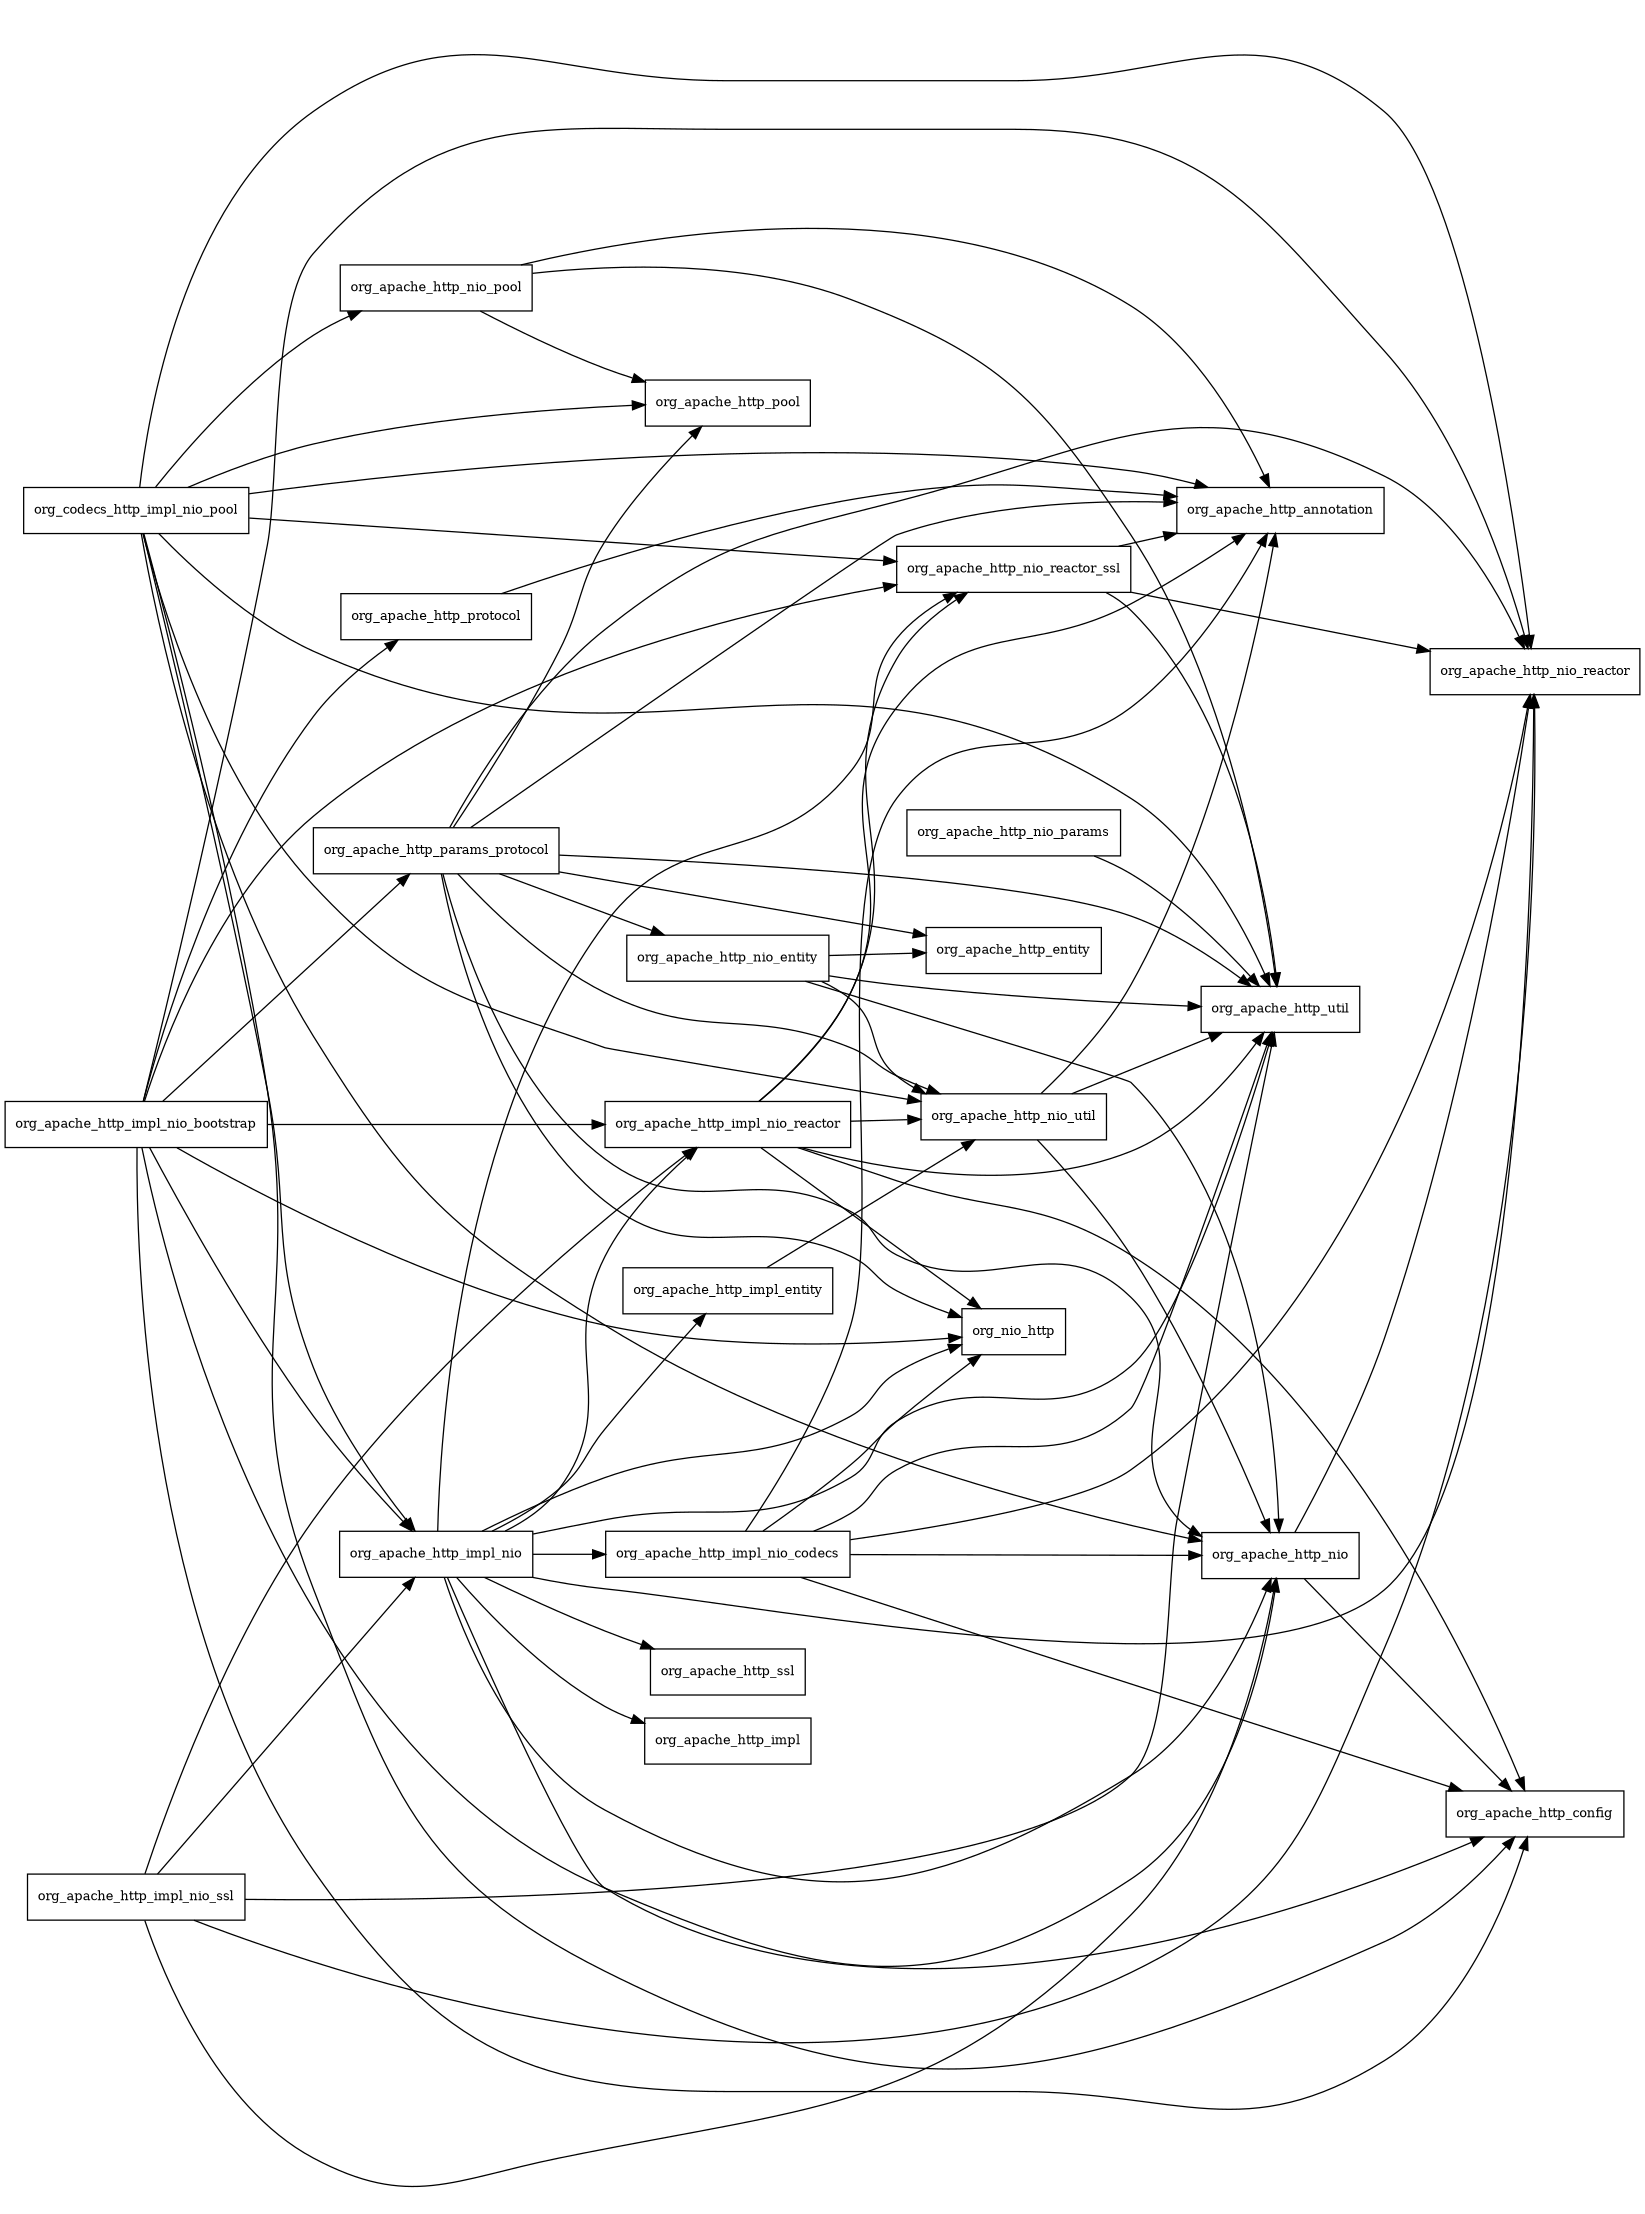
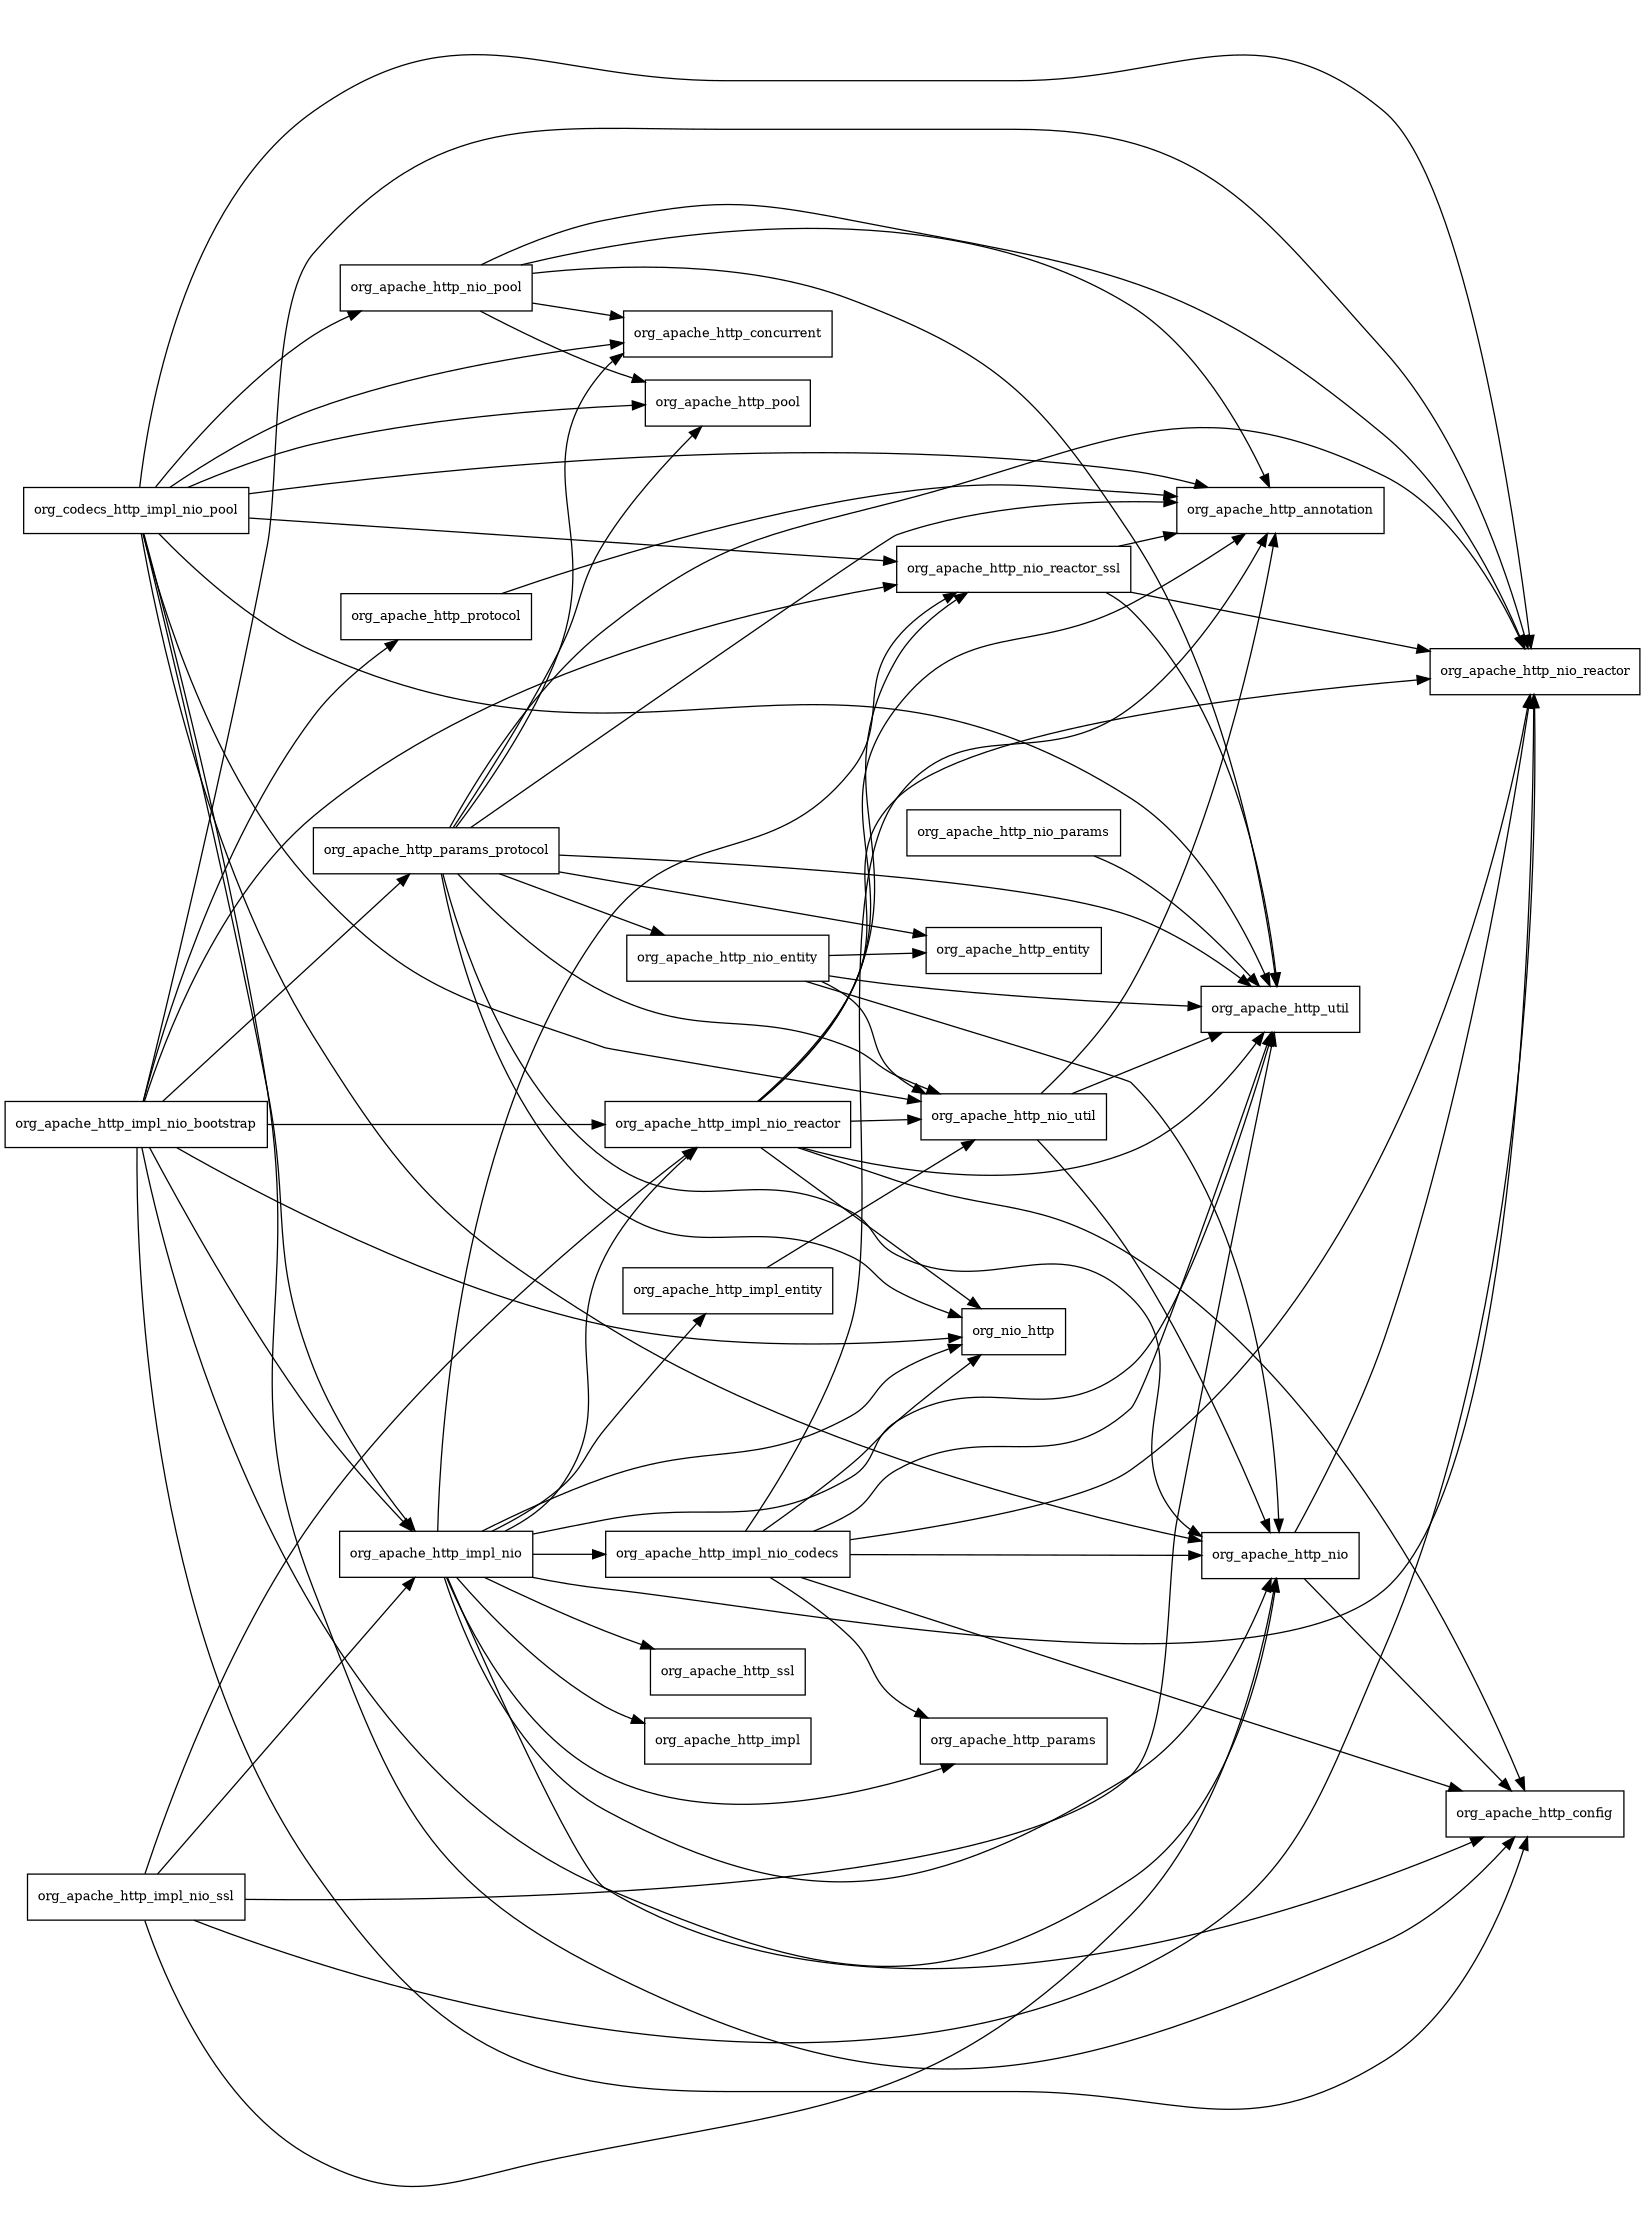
edge "org_apache_http_nio_pool" -> "org_apache_http_nio_reactor": added
node "org_apache_http_concurrent": added
edge "org_apache_http_impl_nio_reactor" -> "org_apache_http_nio_reactor": added
node "org_apache_http_params": added
